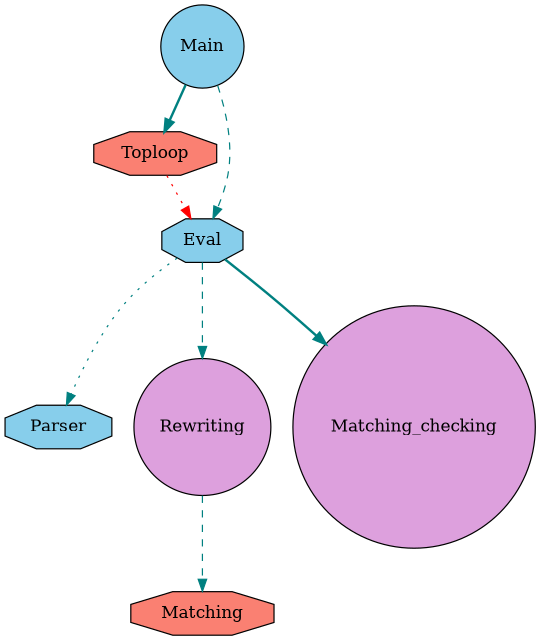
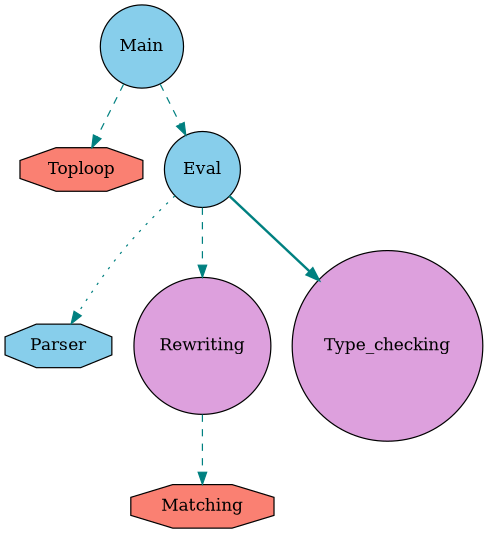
edge "Main" -> "Toploop": style bold -> dashed
edge "Toploop" -> "Eval": removed
node "Eval": shape octagon -> circle
node "Matching_checking": label "Matching_checking" -> "Type_checking"
